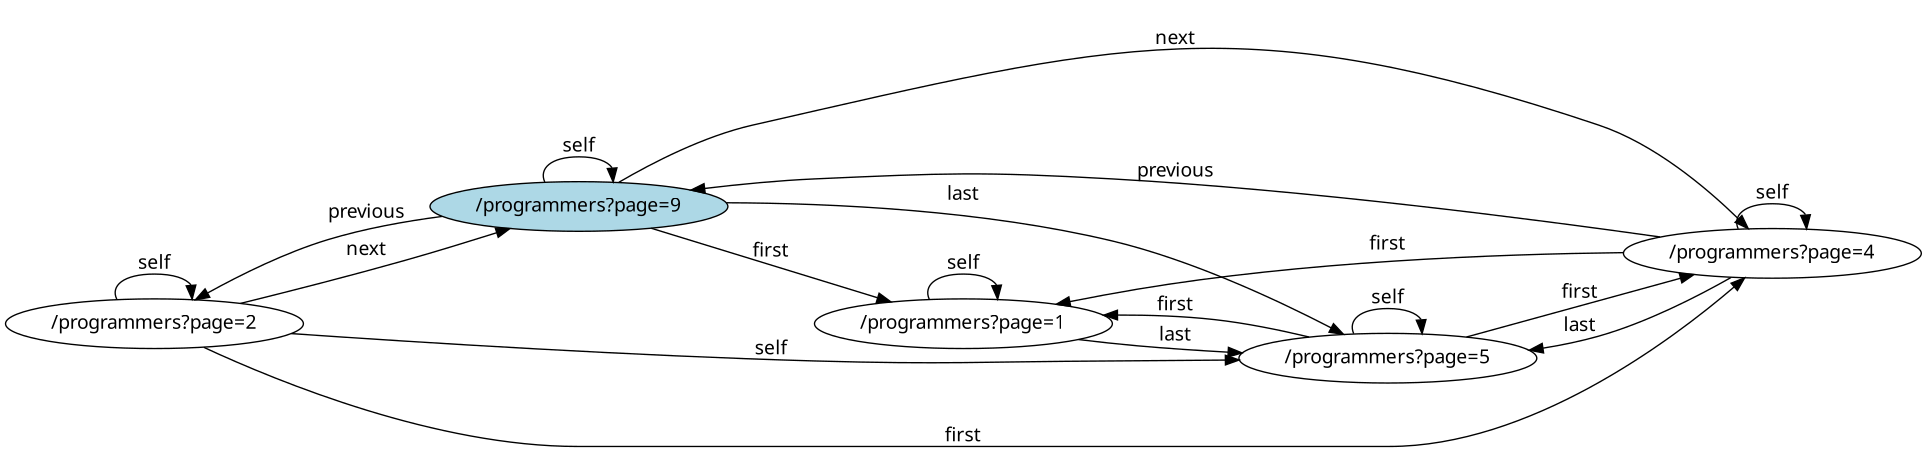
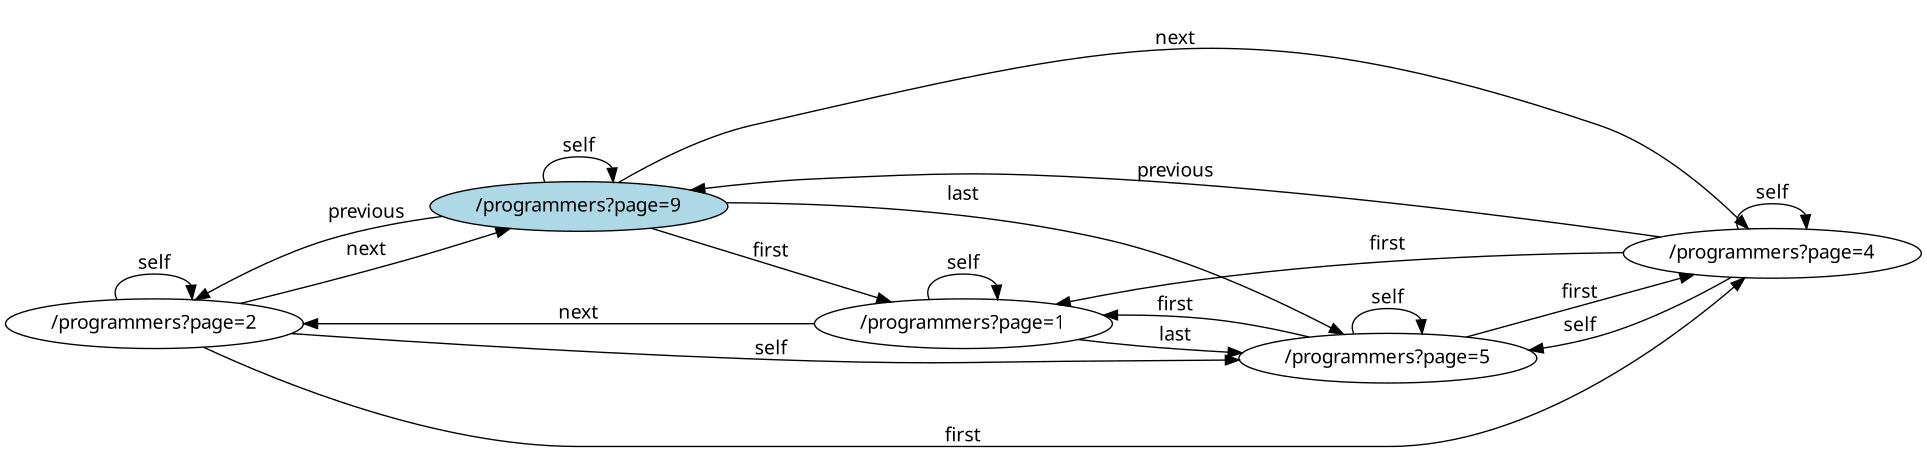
edge "/programmers?page=1" -> "/programmers?page=2": added, label "next"
edge "/programmers?page=4" -> "/programmers?page=5": label "last" -> "self"
